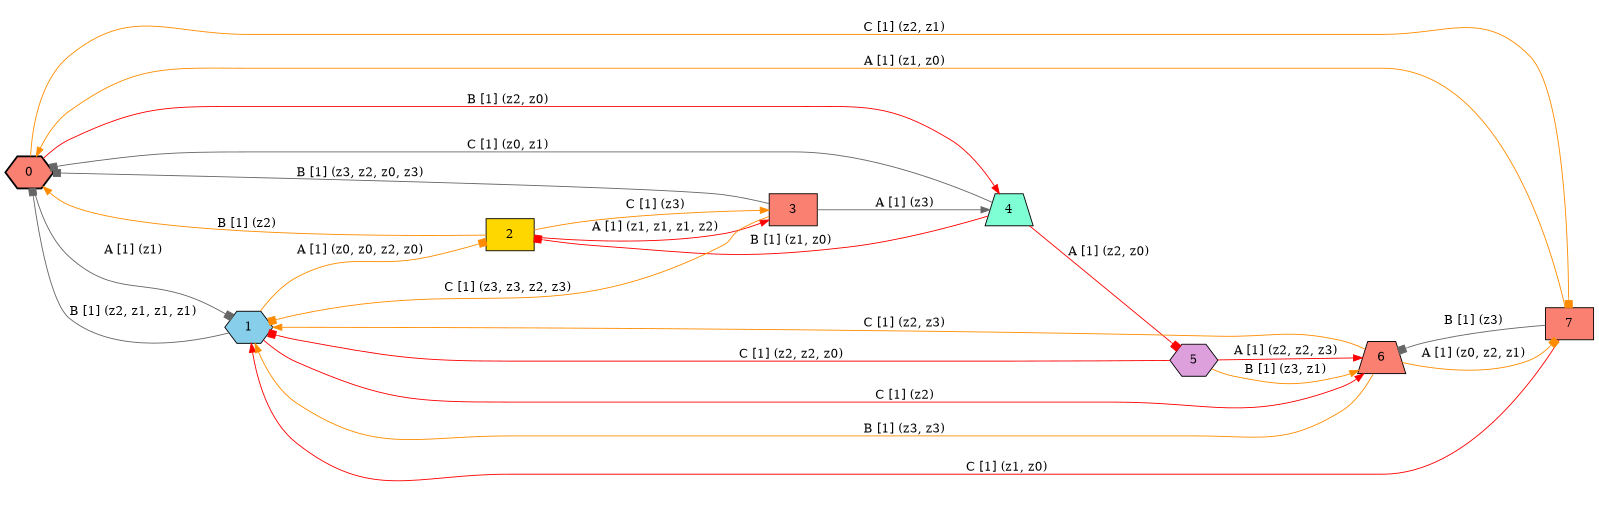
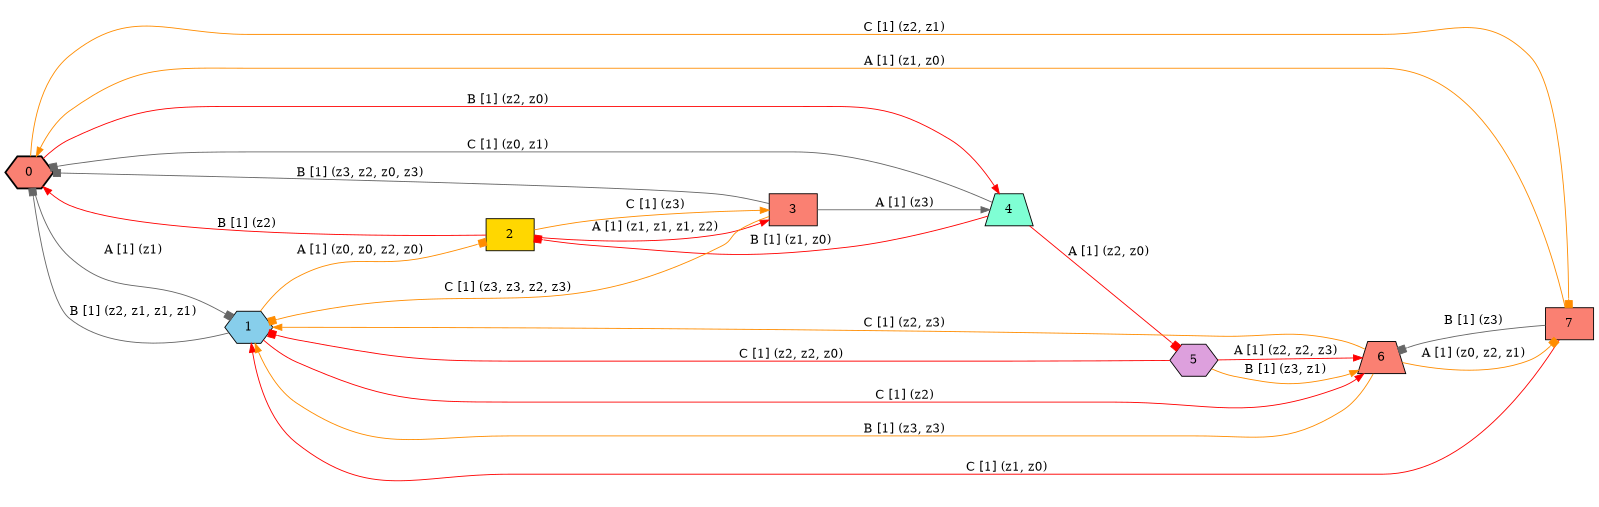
edge "2" -> "0": color darkorange -> red
